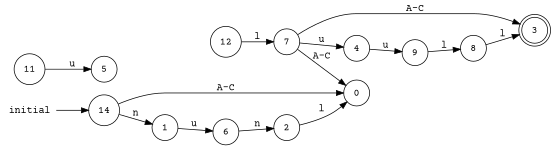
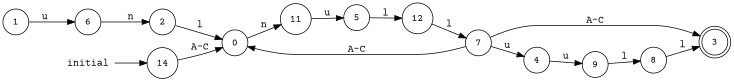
edge "5" -> "12": added, label "l"
edge "0" -> "11": added, label "n"
edge "14" -> "1": removed, label "n"
